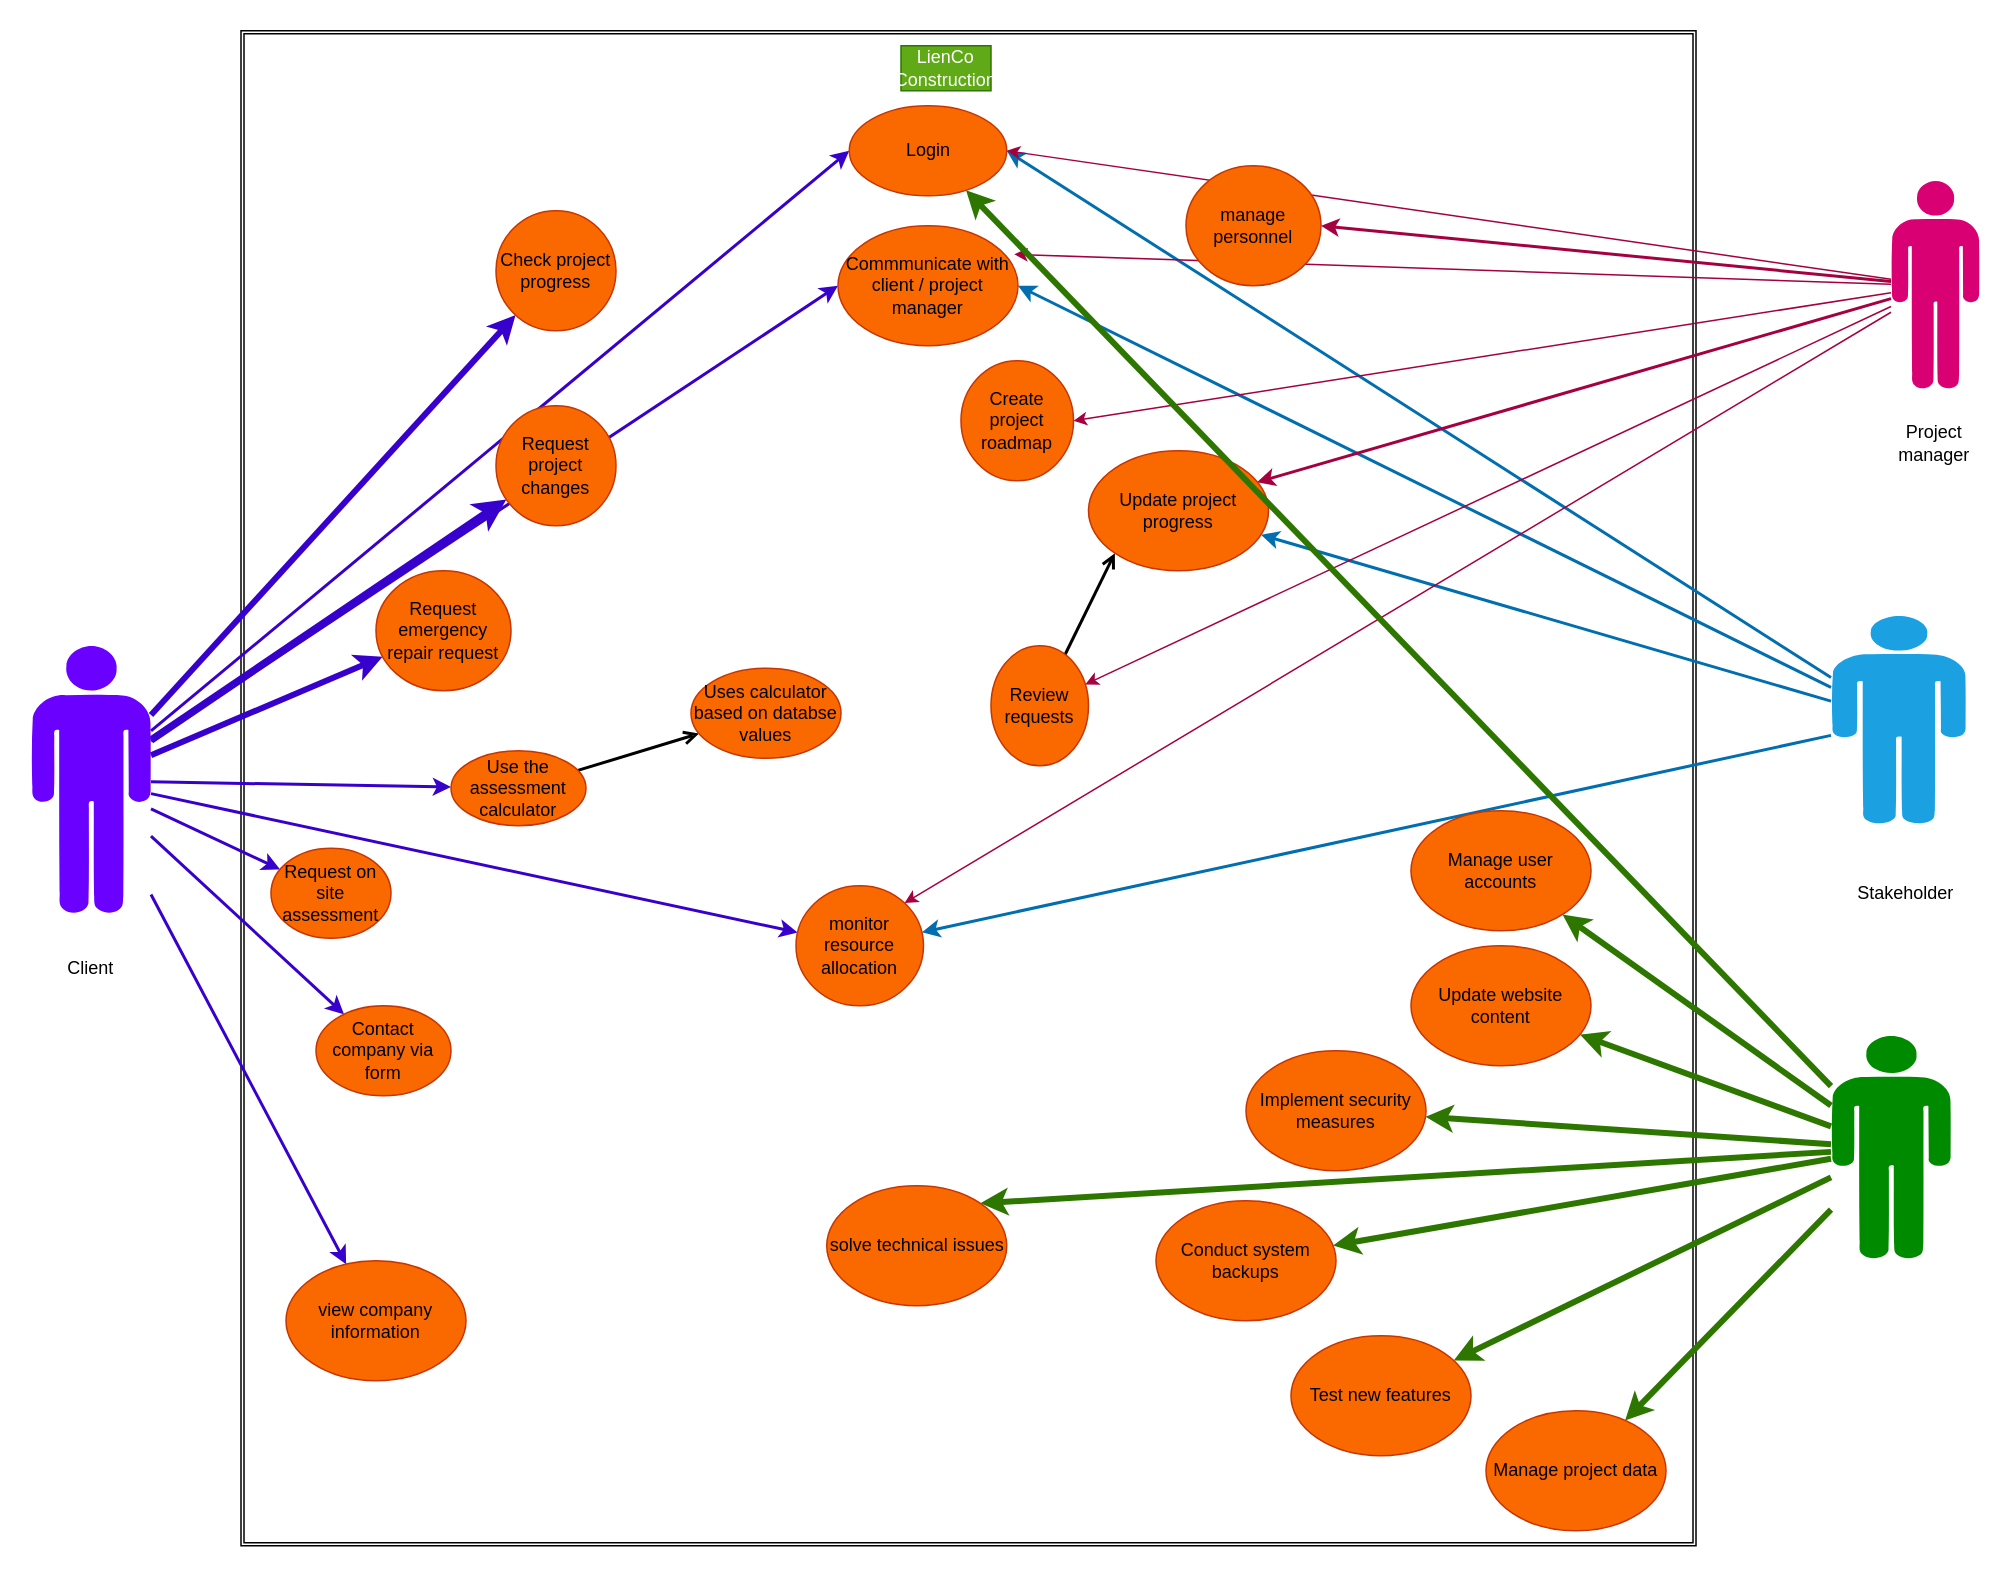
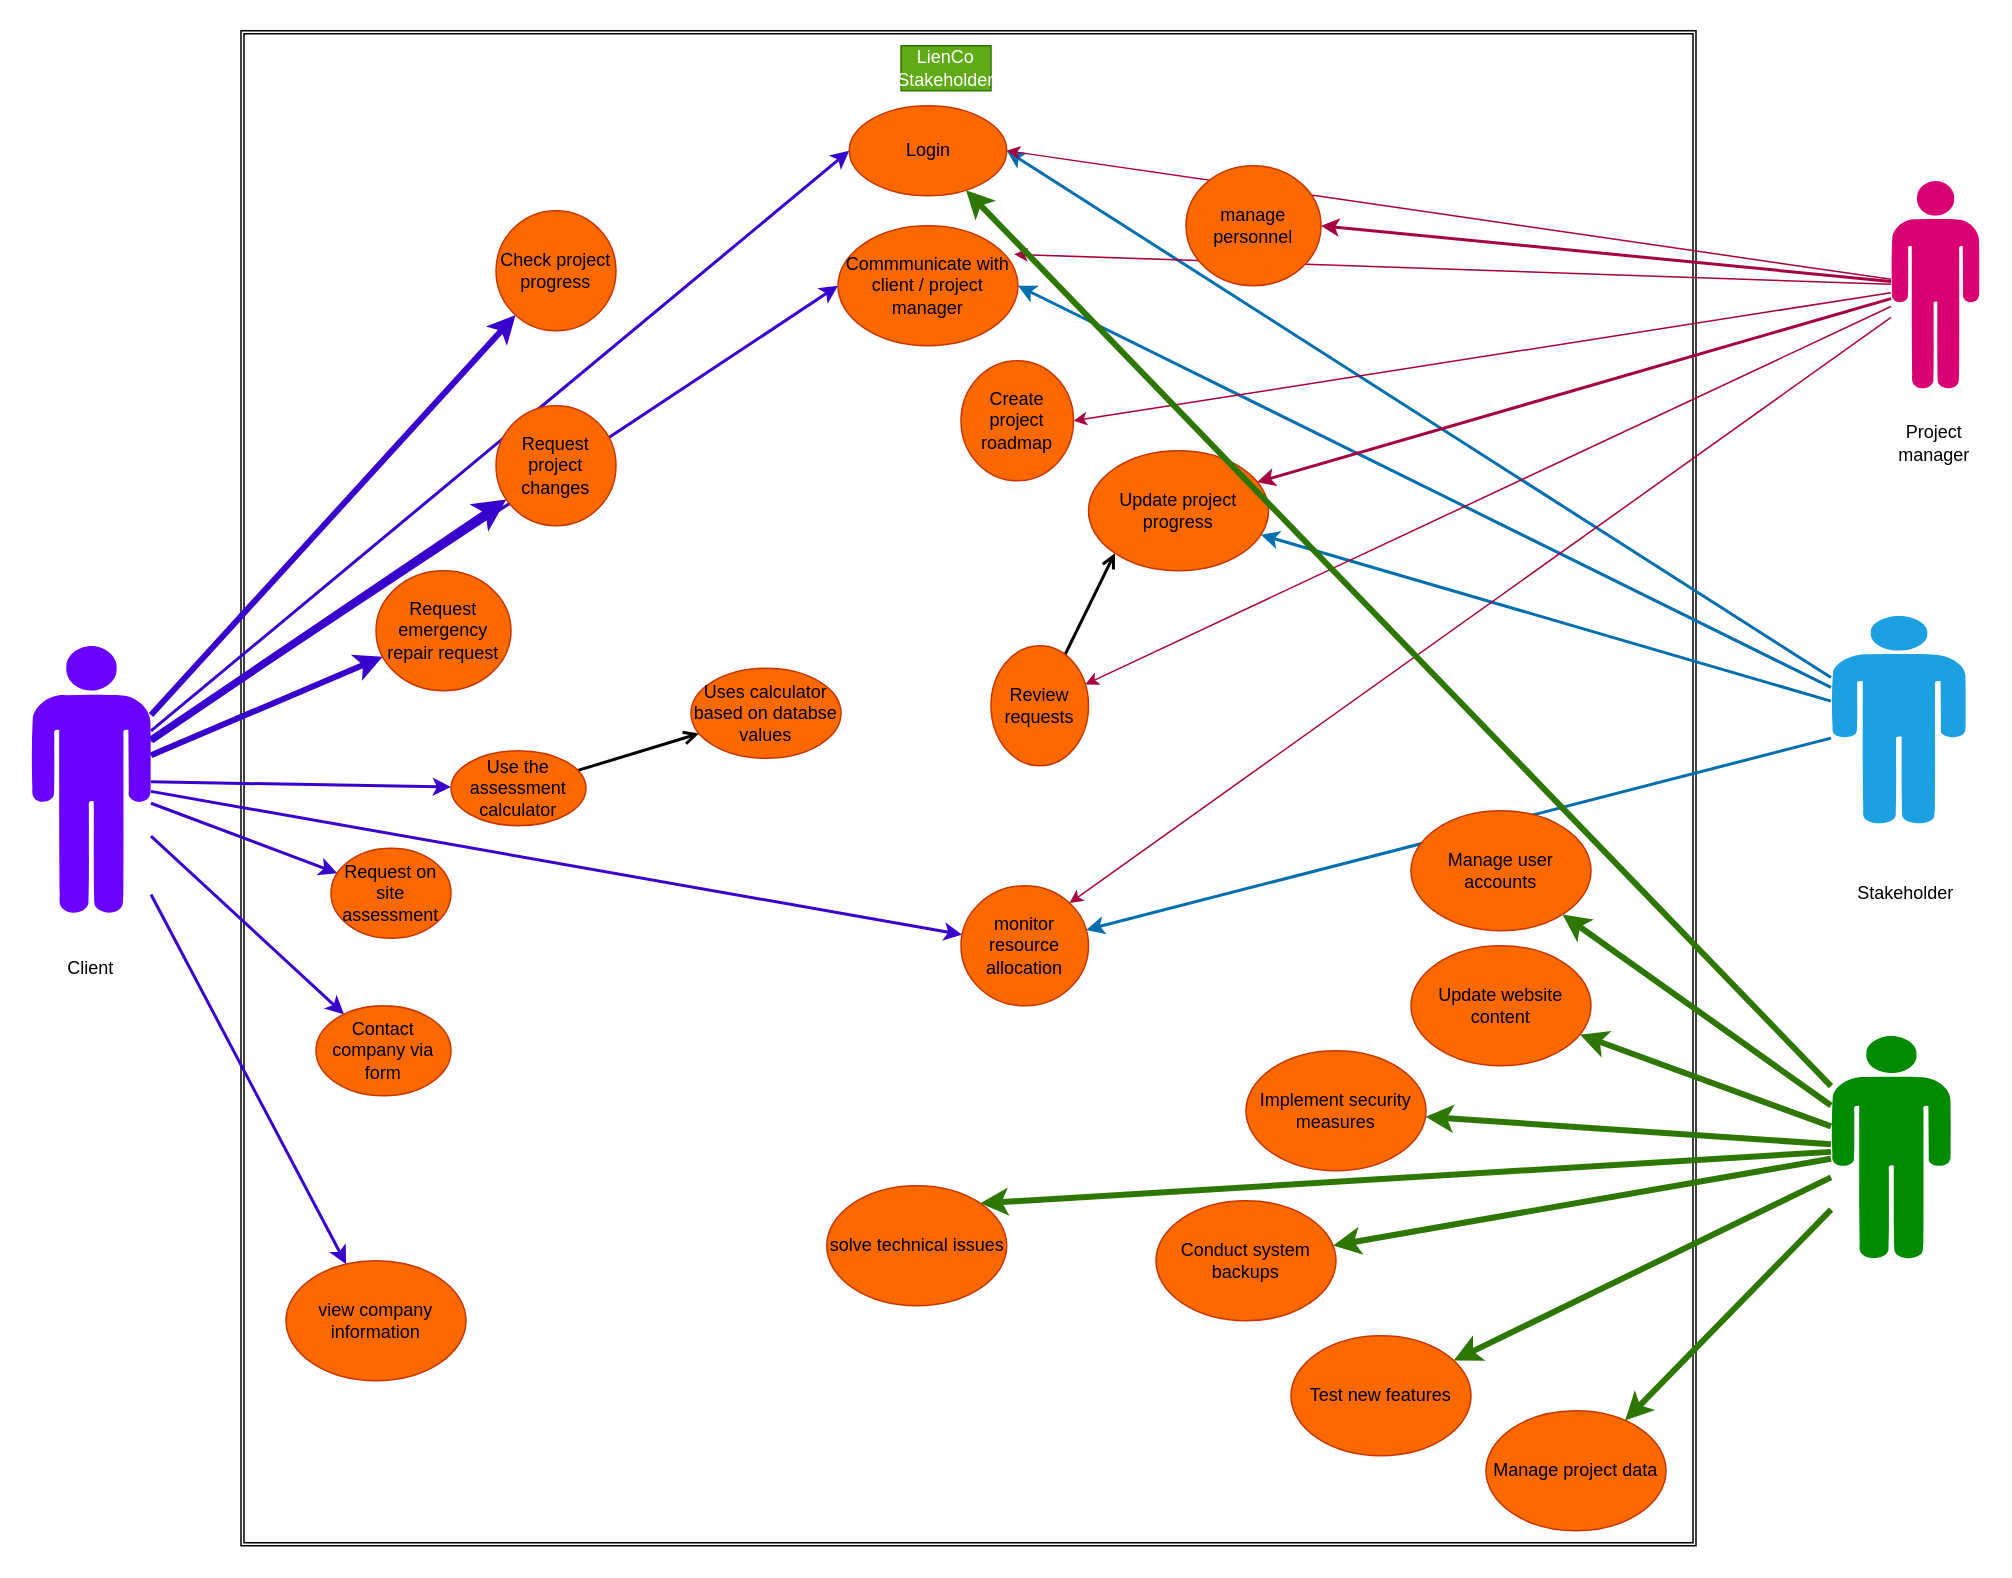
node "LienCo Construction": label "LienCo Construction" -> "LienCo Stakeholder"
node "Request on site assessment": moved (331, 893) -> (391, 893)
node "monitor resource allocation": moved (860, 946) -> (1025, 946)
